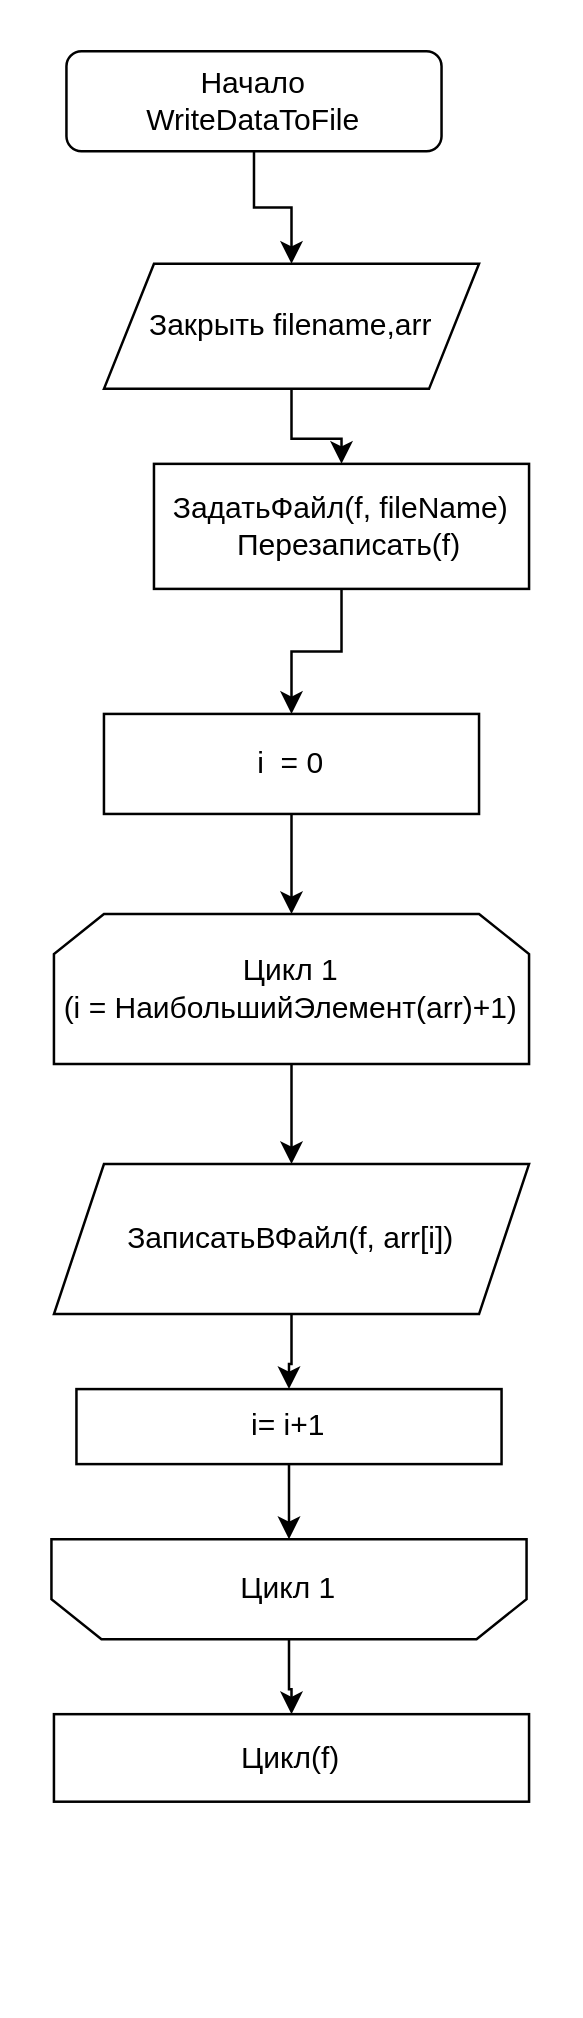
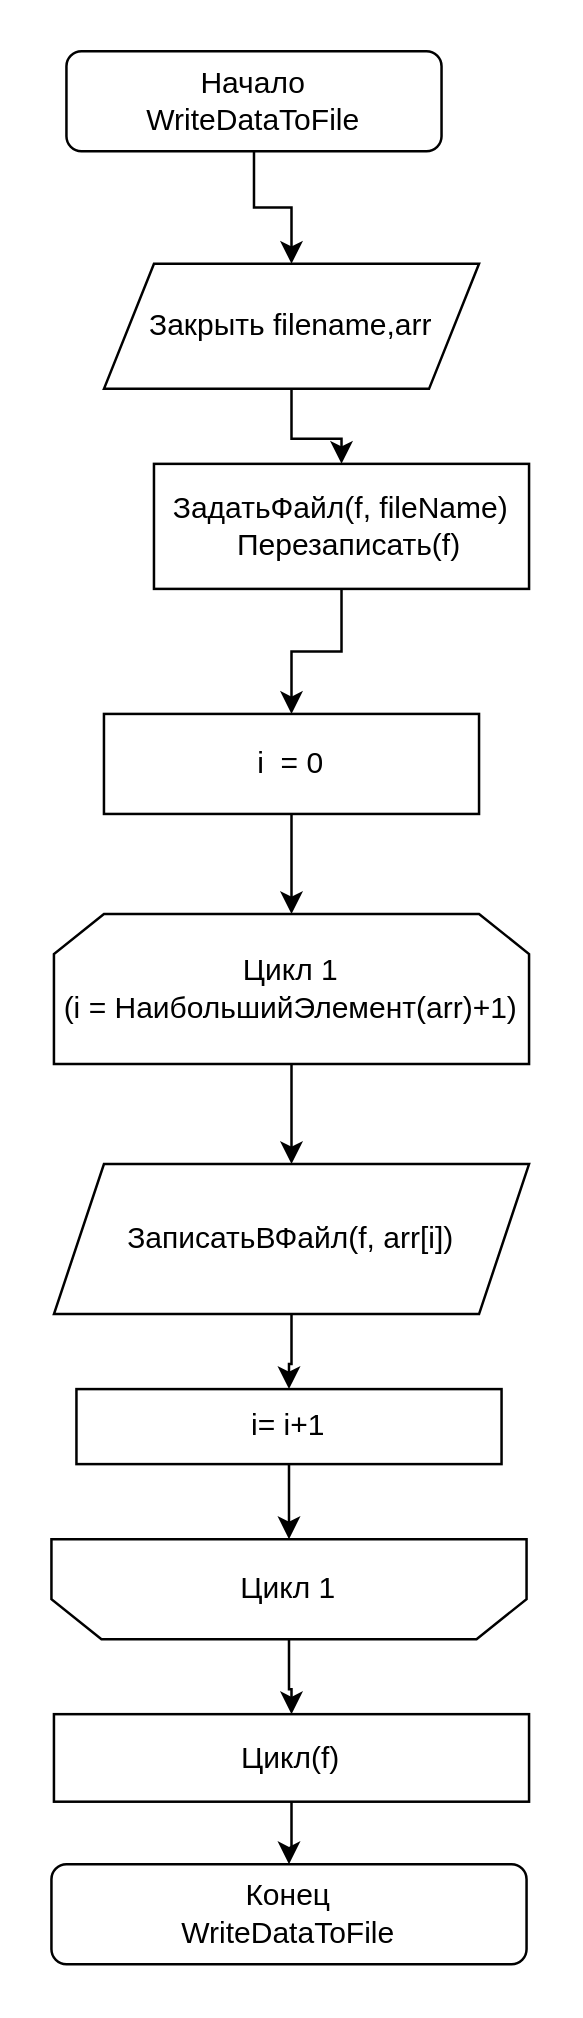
edge "Цикл(f)" -> "Конец WriteDataToFile": added
node "Конец WriteDataToFile": added
